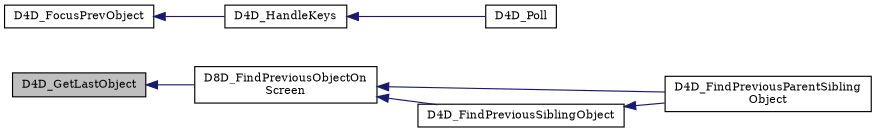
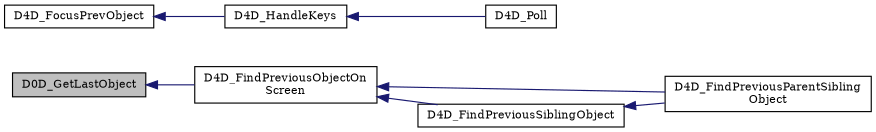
node "D4D_GetLastObject": label "D4D_GetLastObject" -> "D0D_GetLastObject"
node "D8D_FindPreviousObjectOn Screen": label "D8D_FindPreviousObjectOn Screen" -> "D4D_FindPreviousObjectOn Screen"
